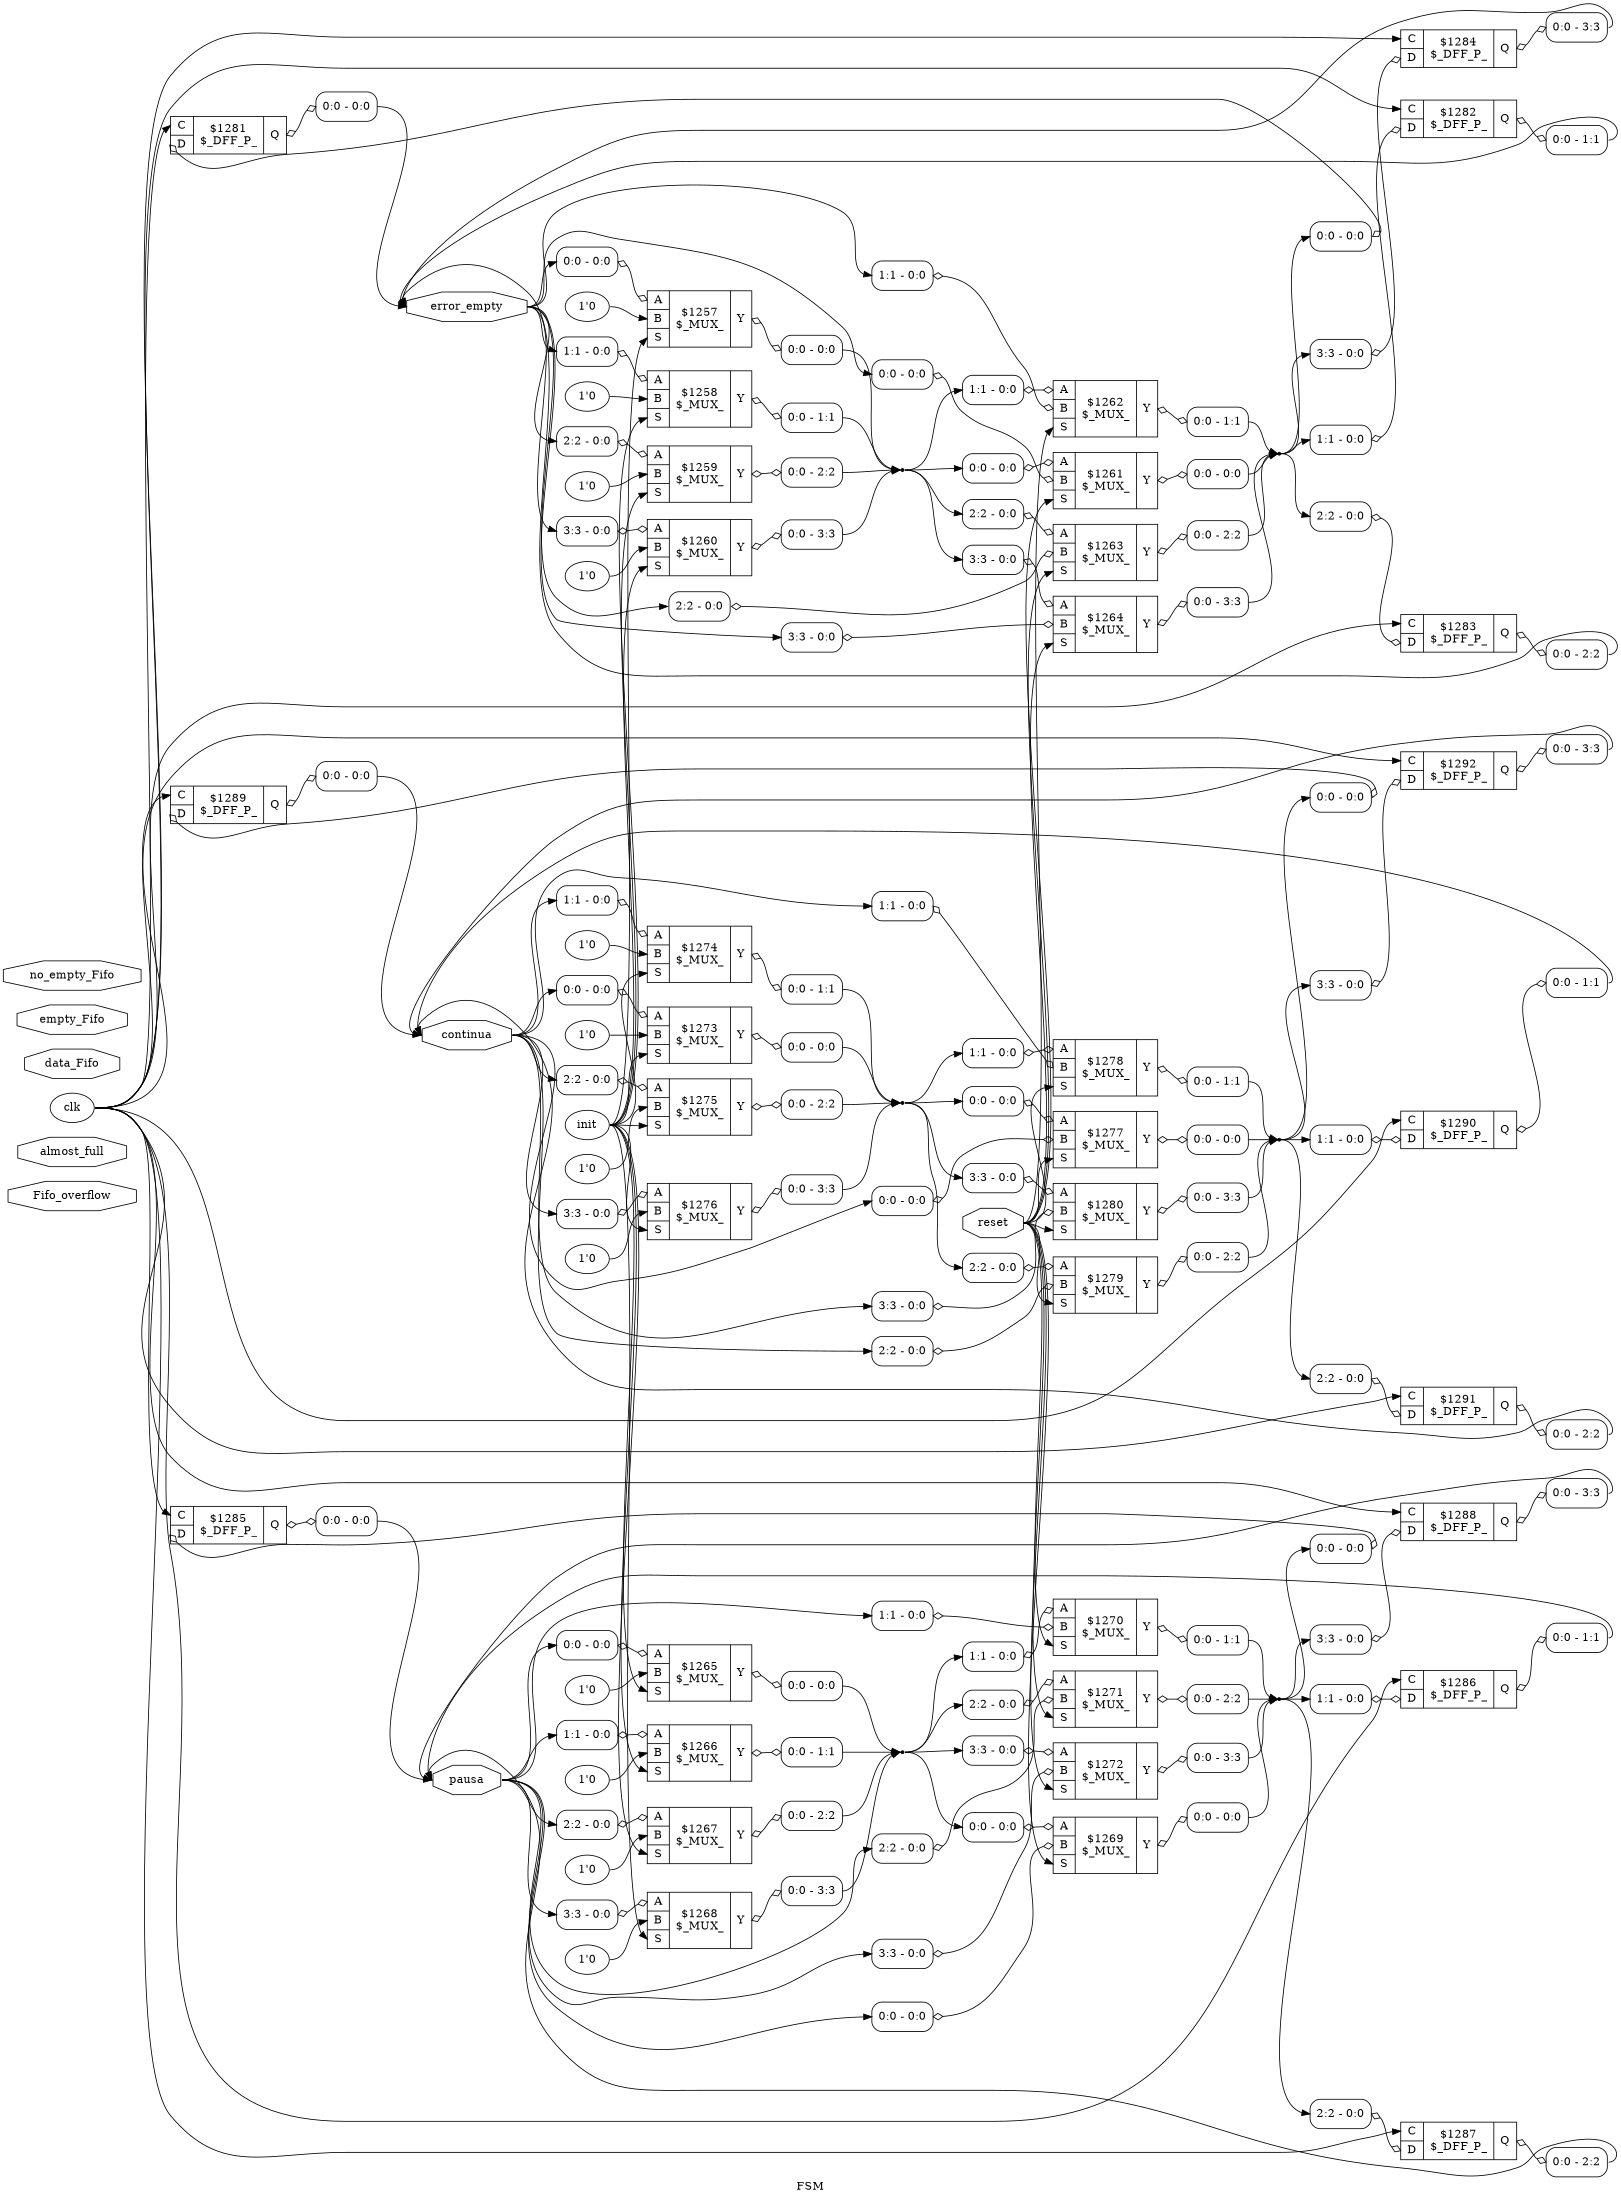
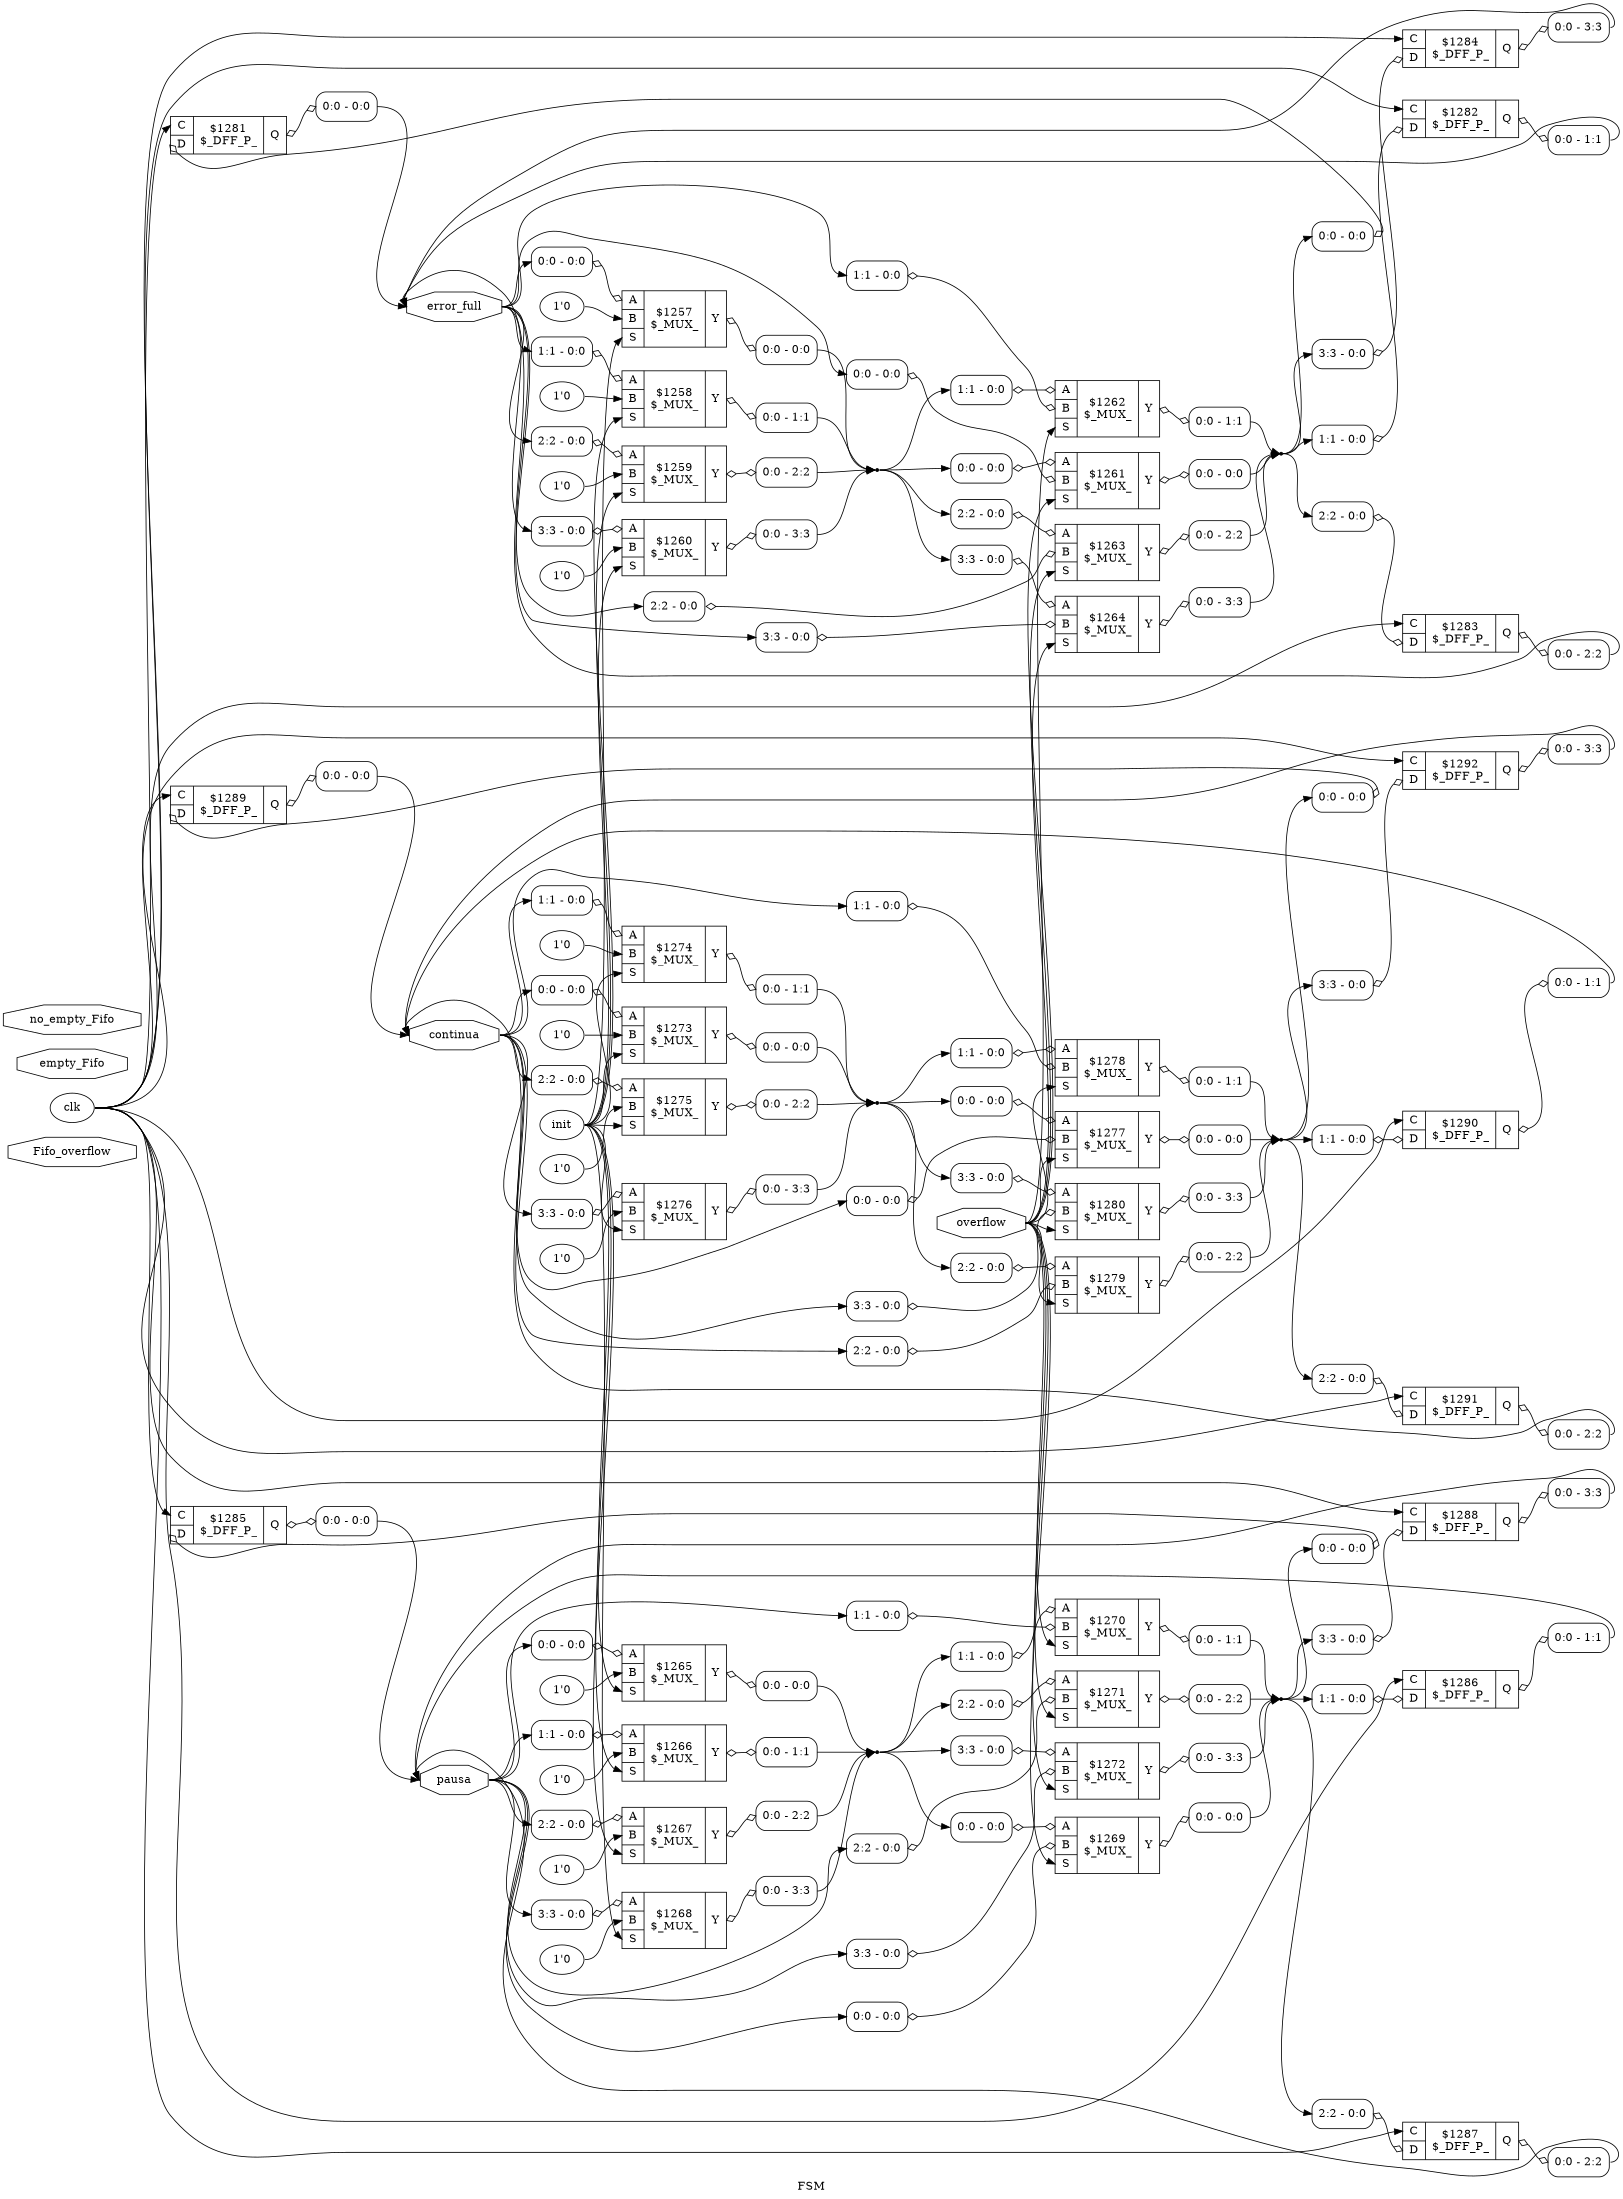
node "error_empty": label "error_empty" -> "error_full"
node "data_Fifo": removed
node "almost_full": removed
node "reset": label "reset" -> "overflow"
